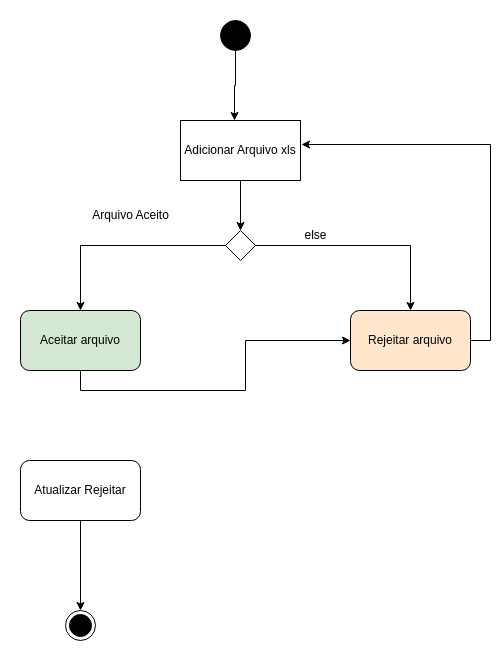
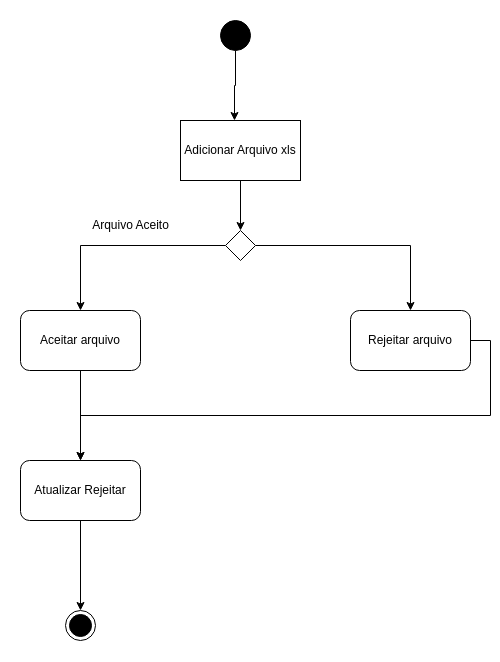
edge "Rejeitar arquivo" -> "Adicionar Arquivo xls": now "Rejeitar arquivo" -> "Atualizar Rejeitar"
node "Arquivo Aceito": moved (131, 216) -> (131, 226)
node "else": removed
node "Aceitar arquivo": fillcolor #d5e8d4 -> #ffffff
node "Rejeitar arquivo": fillcolor #ffe6cc -> #ffffff
edge "Aceitar arquivo" -> "Rejeitar arquivo": now "Aceitar arquivo" -> "Atualizar Rejeitar"
